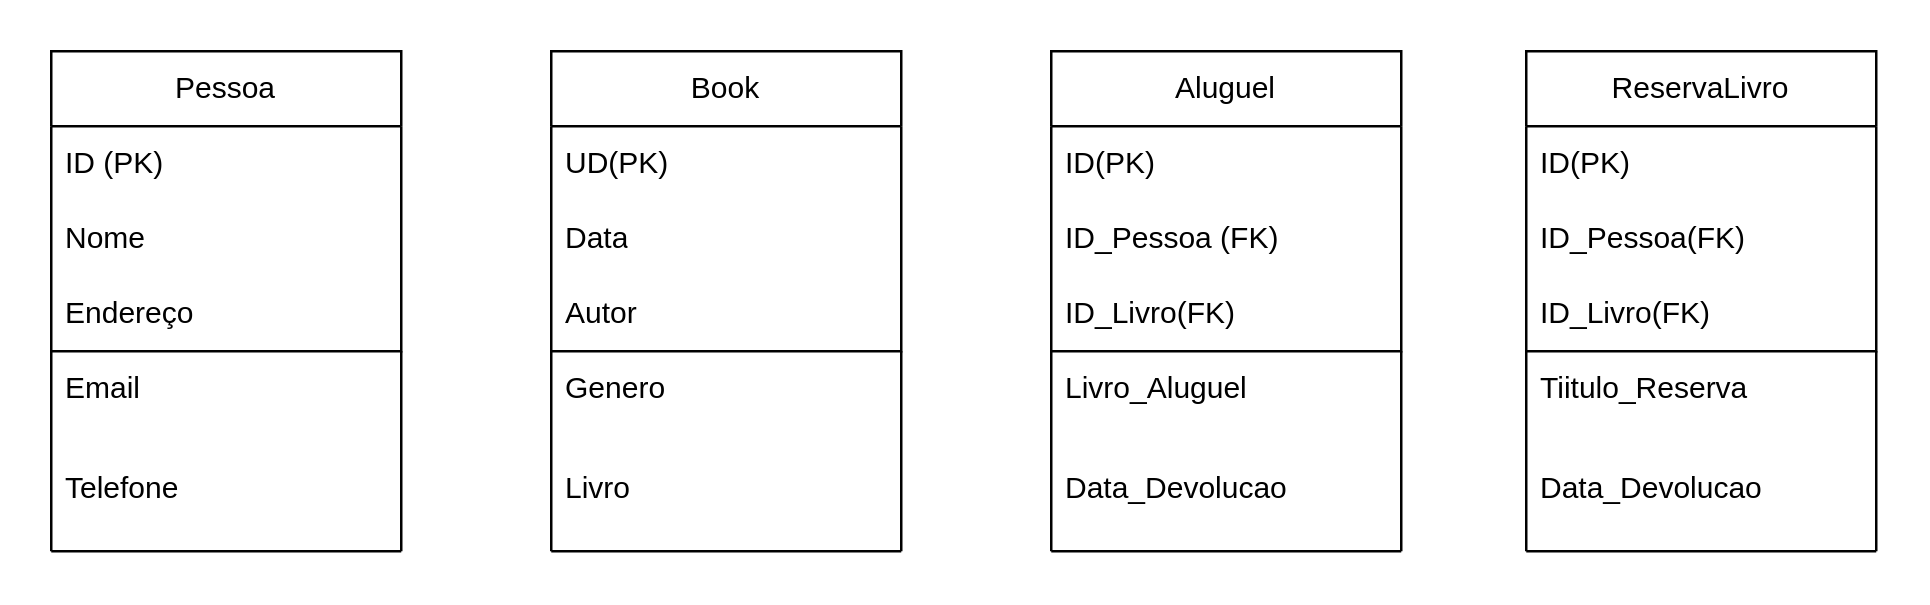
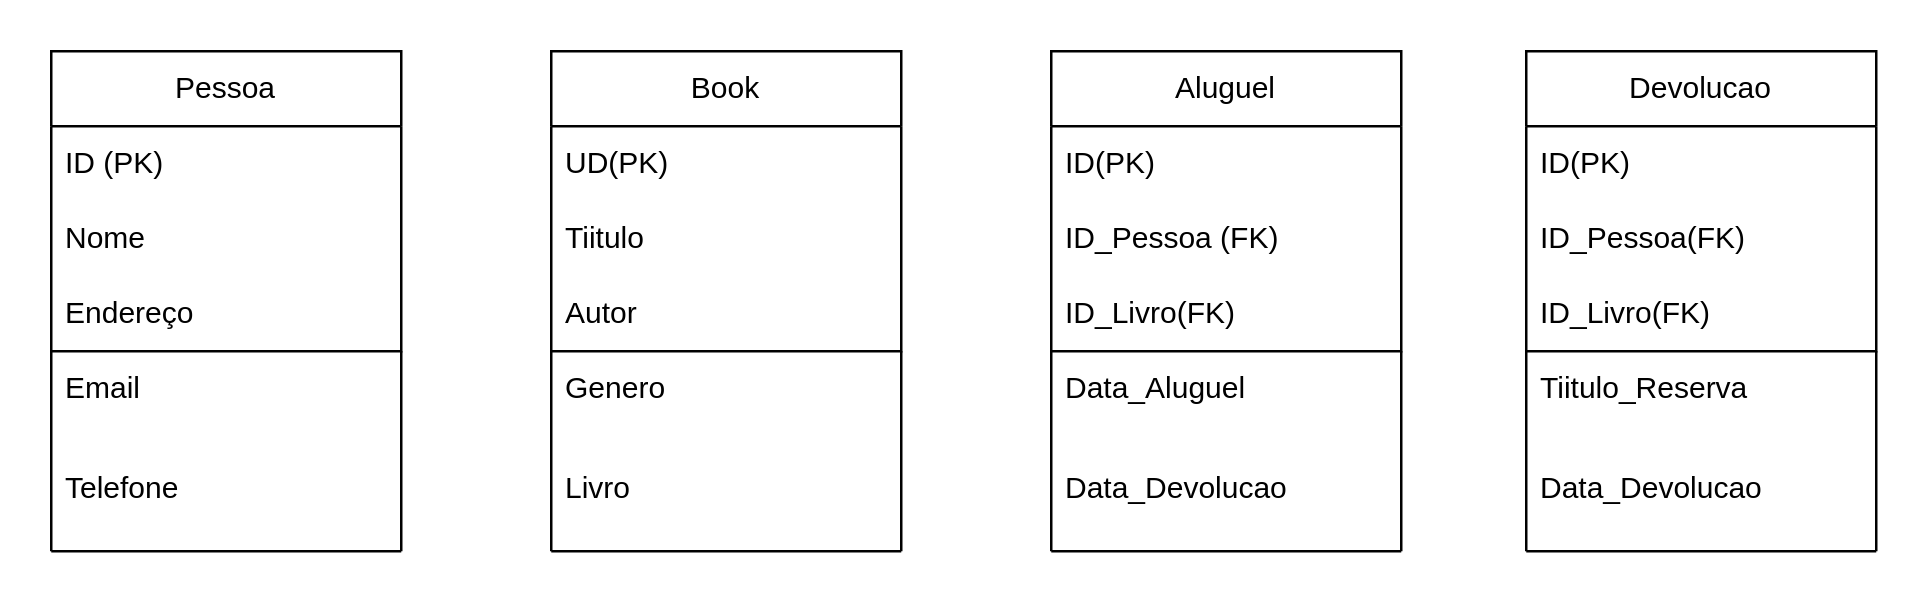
node "ReservaLivro": label "ReservaLivro" -> "Devolucao"
node "Data": label "Data" -> "Tiitulo"
node "Livro_Aluguel": label "Livro_Aluguel" -> "Data_Aluguel"
